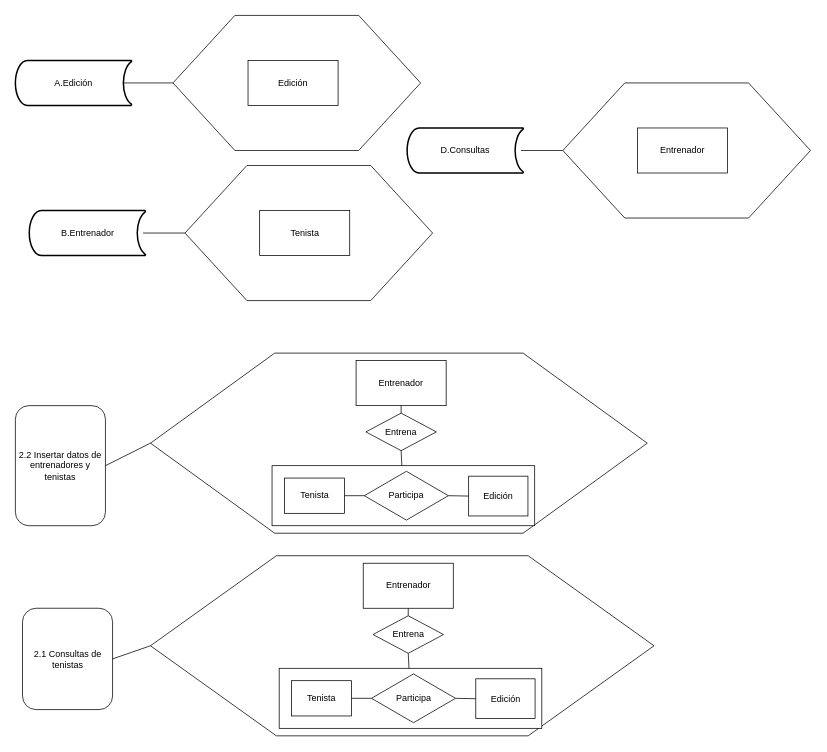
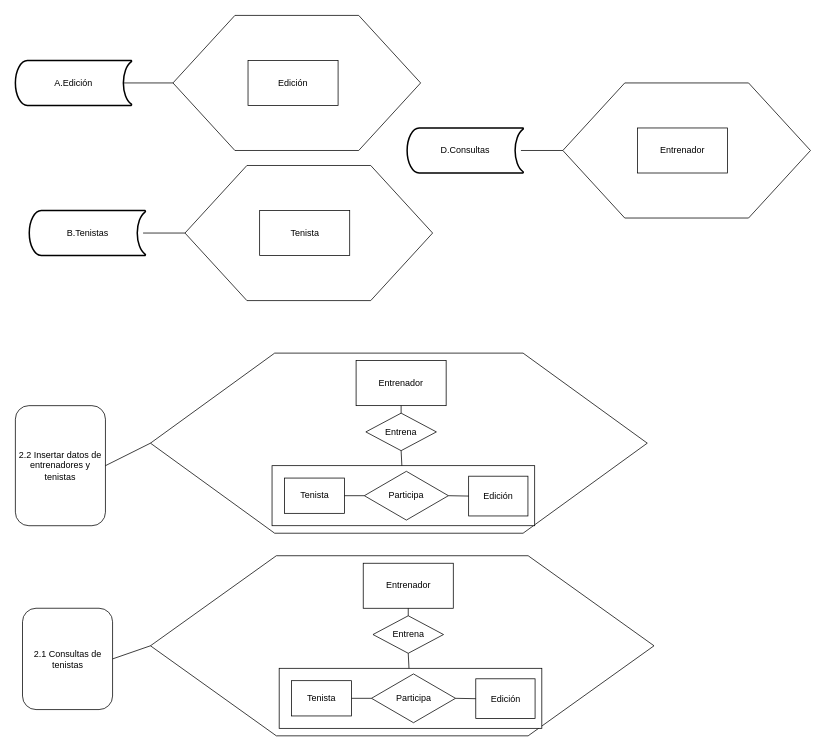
node "B.Entrenador": label "B.Entrenador" -> "B.Tenistas"
